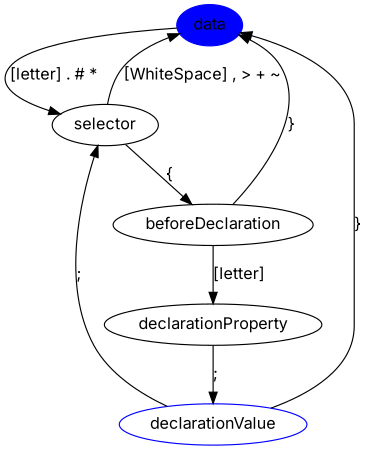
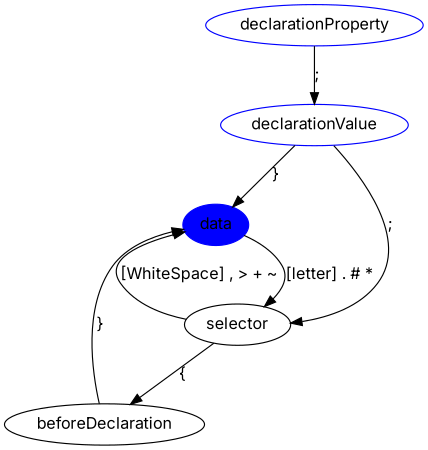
edge "beforeDeclaration" -> "declarationProperty": removed, label "[letter]"
node "declarationProperty": color black -> blue
